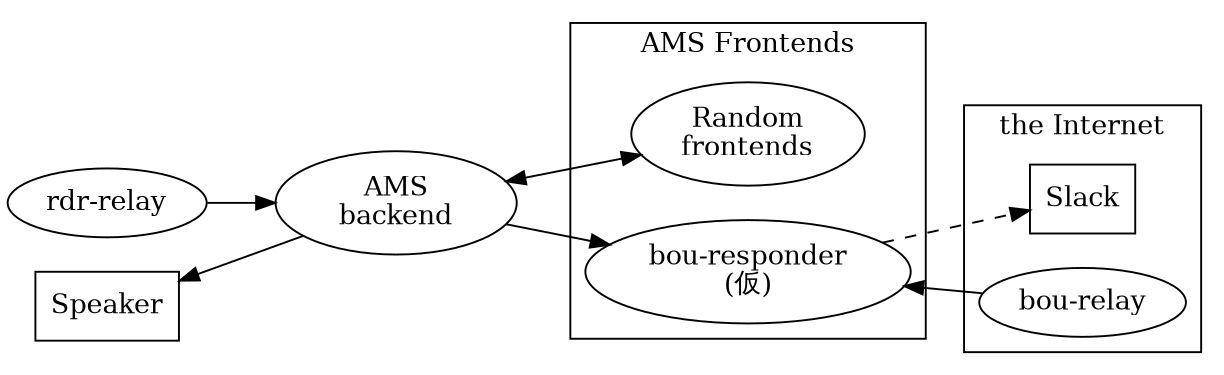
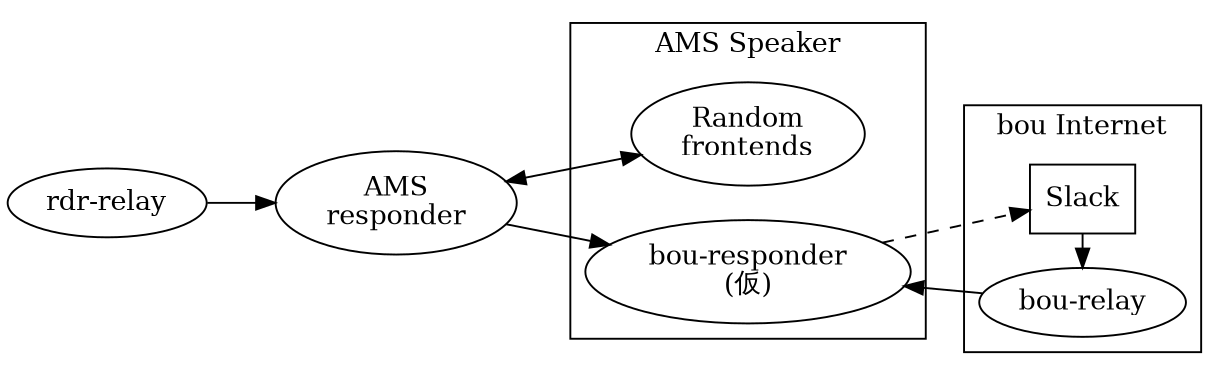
cluster "AMS Frontends": label "AMS Frontends" -> "AMS Speaker"
cluster "the Internet": label "the Internet" -> "bou Internet"
node "AMS backend": label "AMS backend" -> "AMS responder"
edge "Slack" -> "bou-relay": added
node "Speaker": removed
